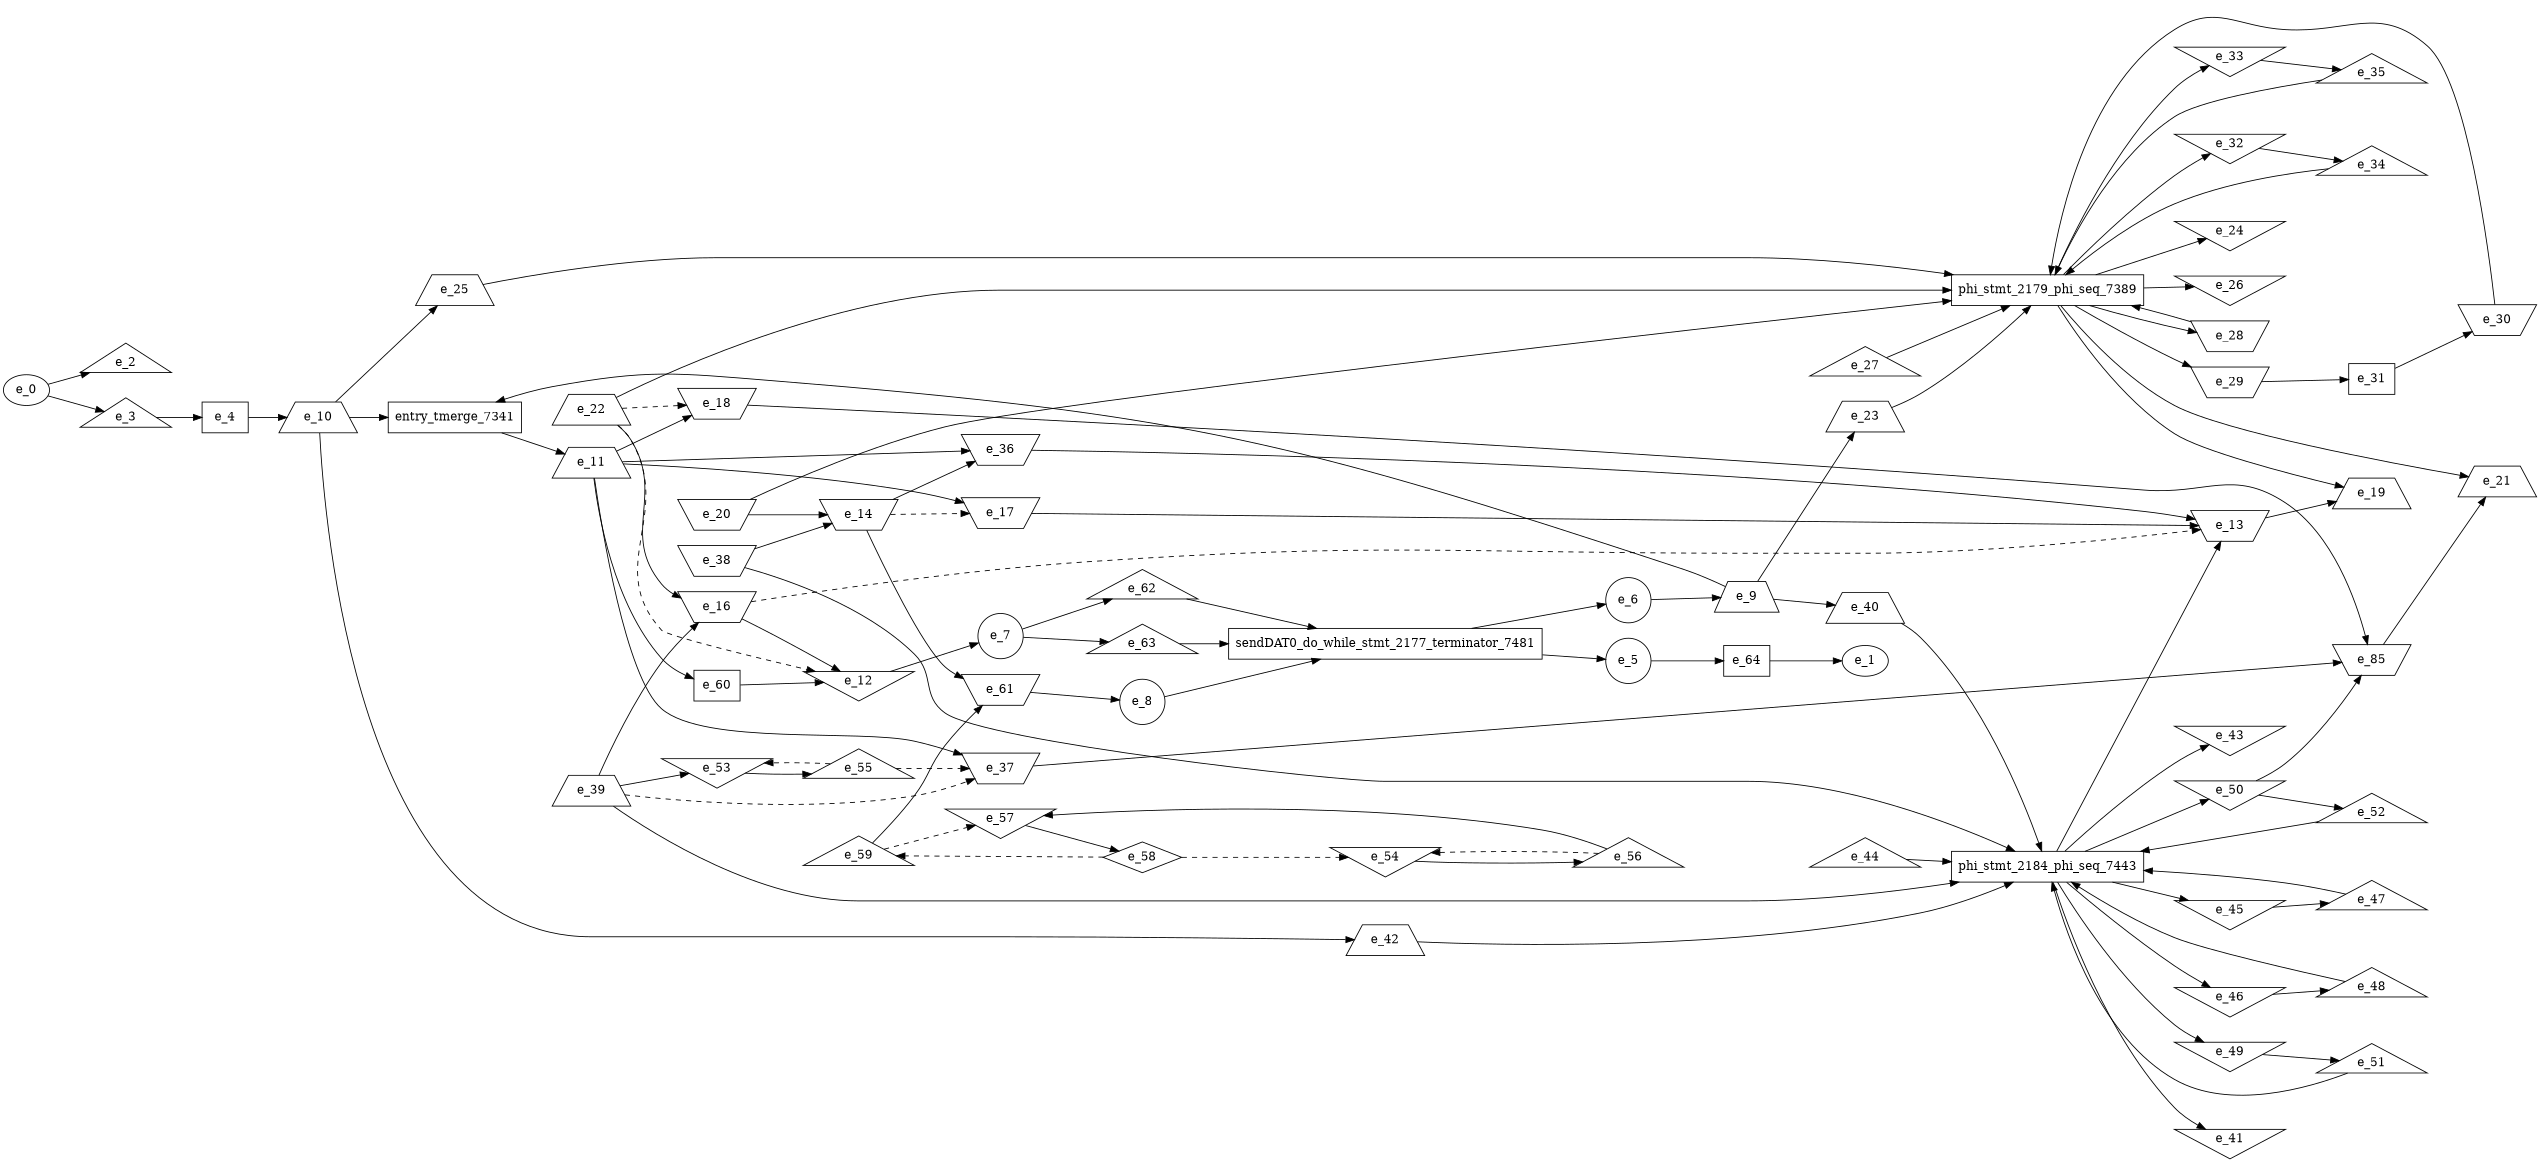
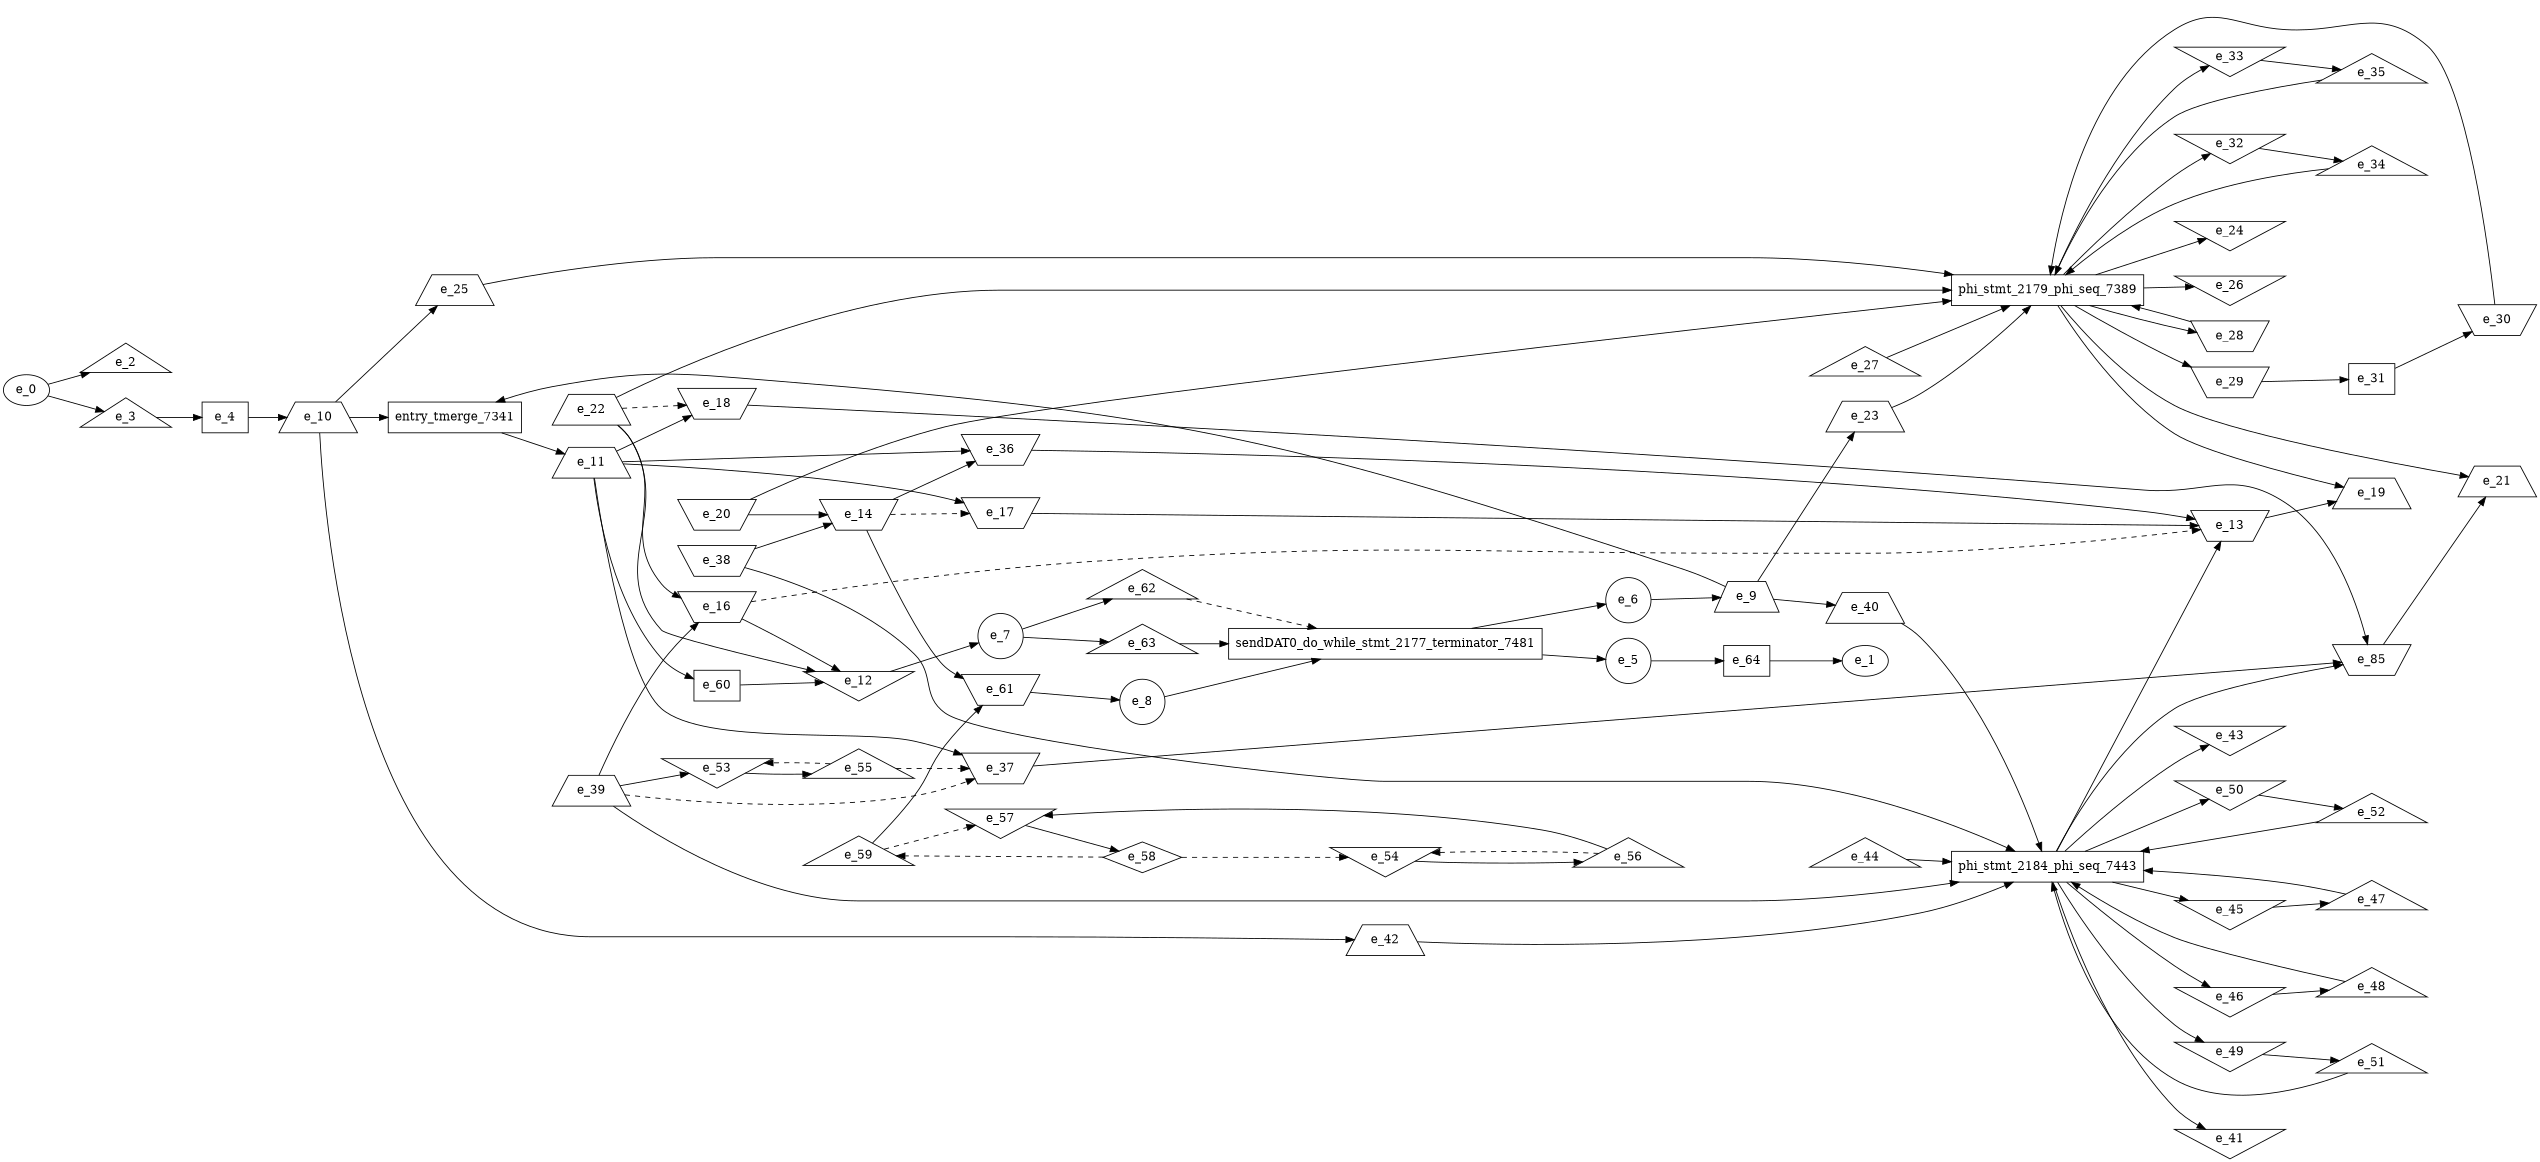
edge "e_22" -> "e_12": style dashed -> solid
edge "e_62" -> "sendDAT0_do_while_stmt_2177_terminator_7481": style solid -> dashed
edge "e_50" -> "e_85": now "phi_stmt_2184_phi_seq_7443" -> "e_85"
